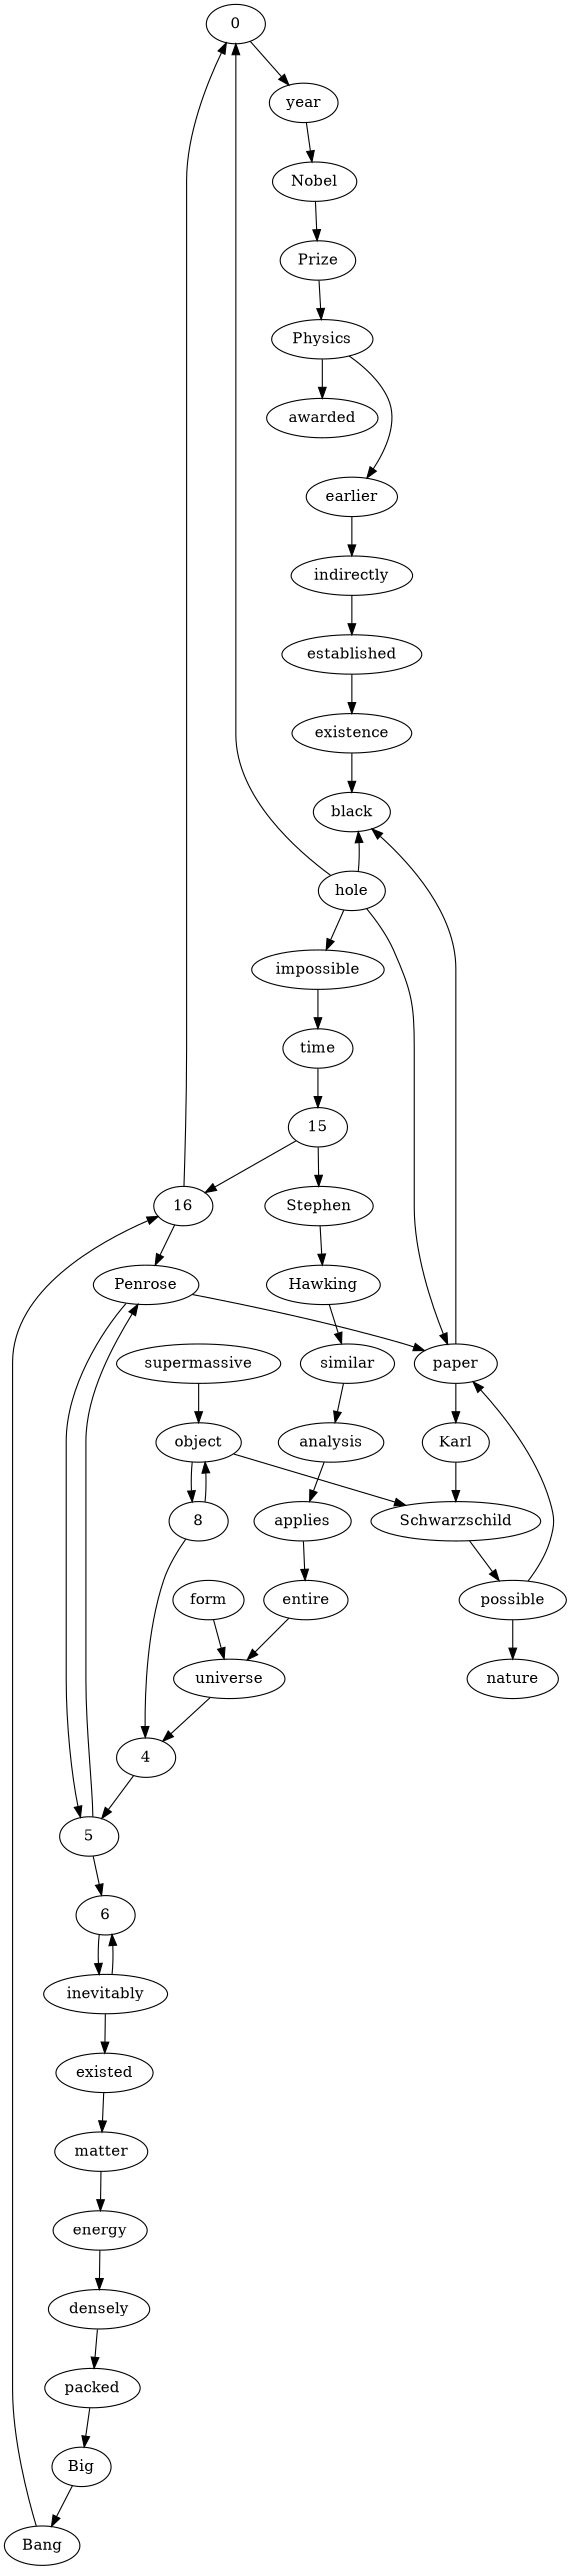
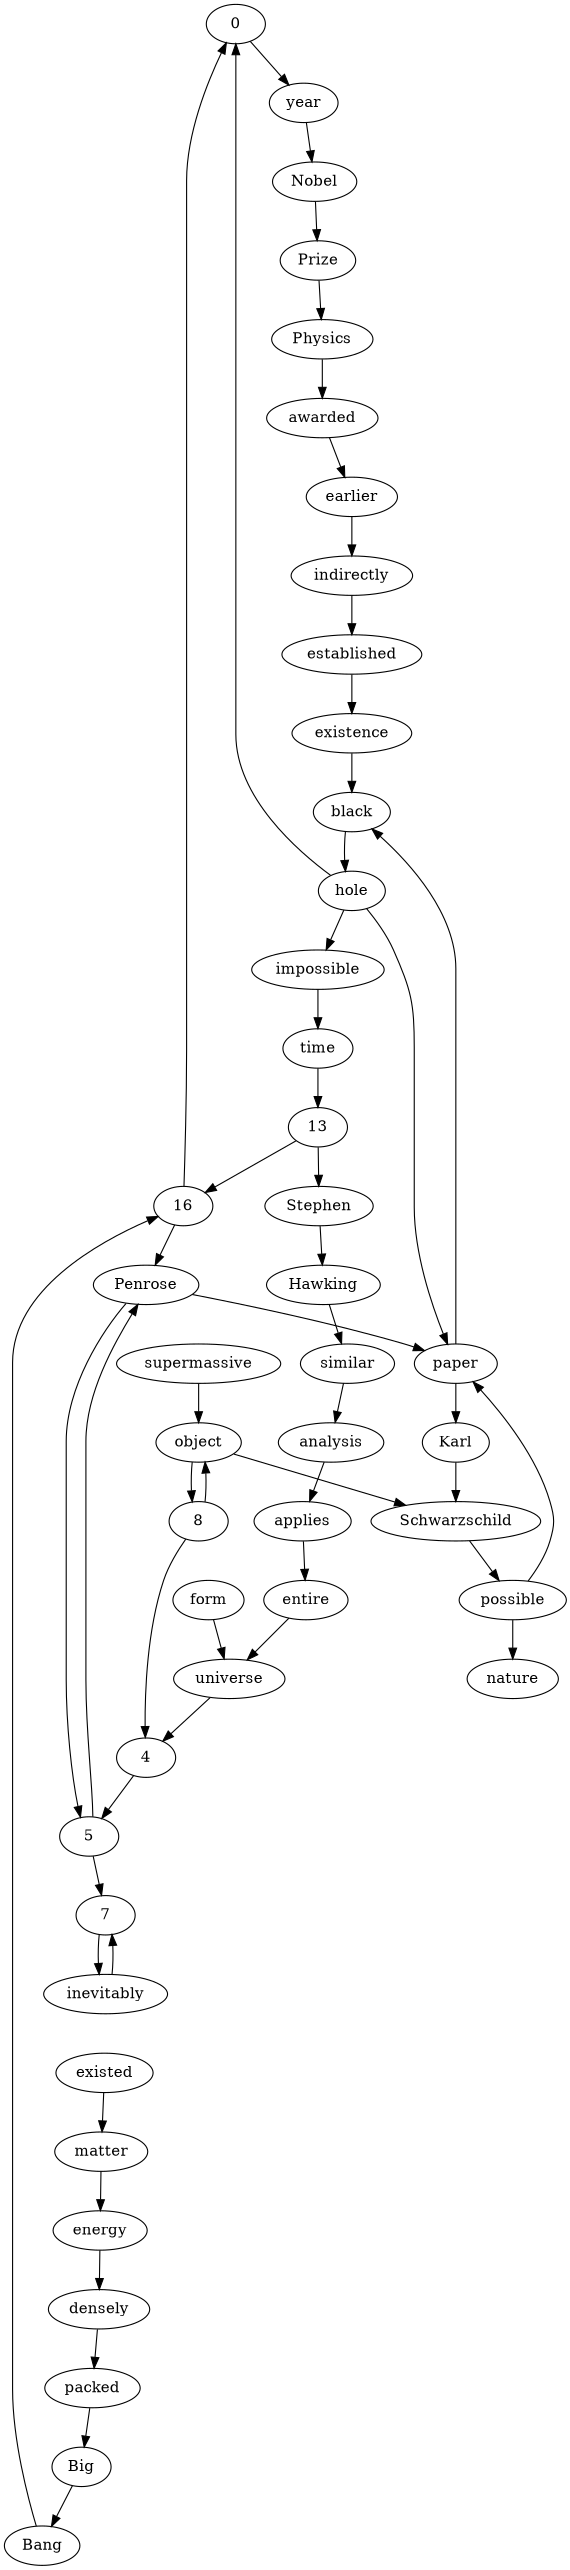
edge "Physics" -> "earlier": now "awarded" -> "earlier"
edge "hole" -> "black": reversed
node "15": label "15" -> "13"
node "6": label "6" -> "7"
edge "inevitably" -> "existed": removed
